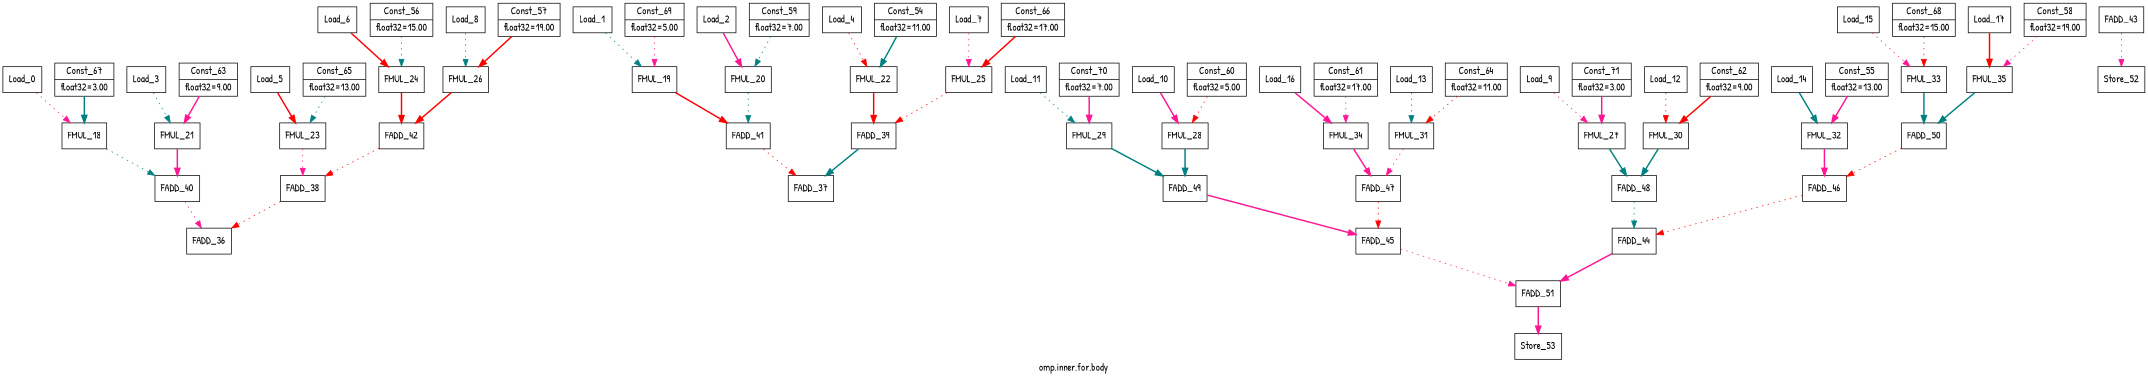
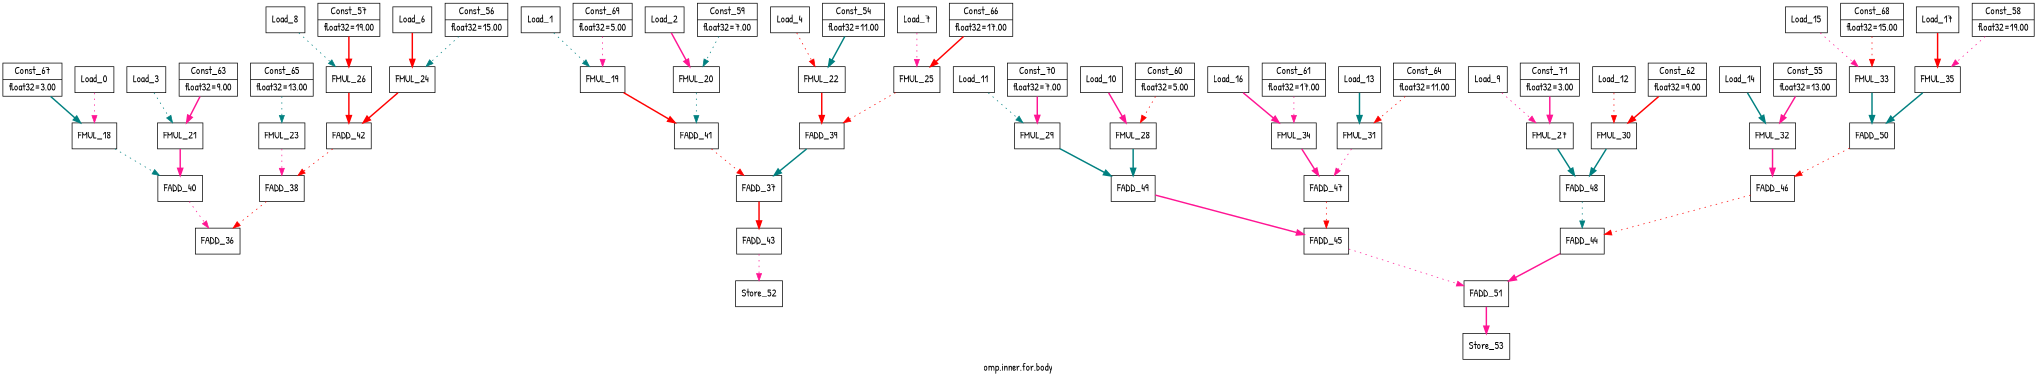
node "Load_5": removed
edge "Load_13" -> "FMUL_31": style dotted -> bold
edge "FADD_37" -> "FADD_43": added
